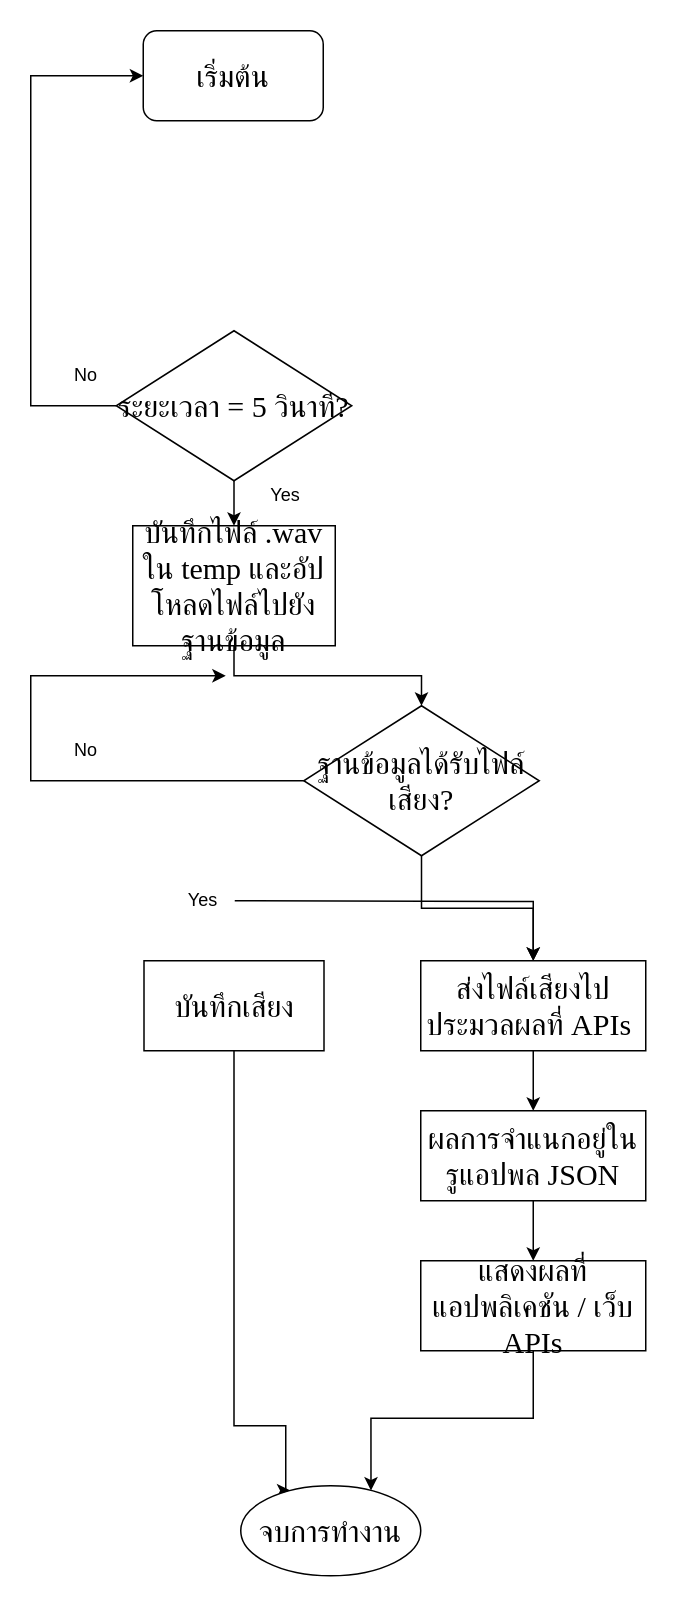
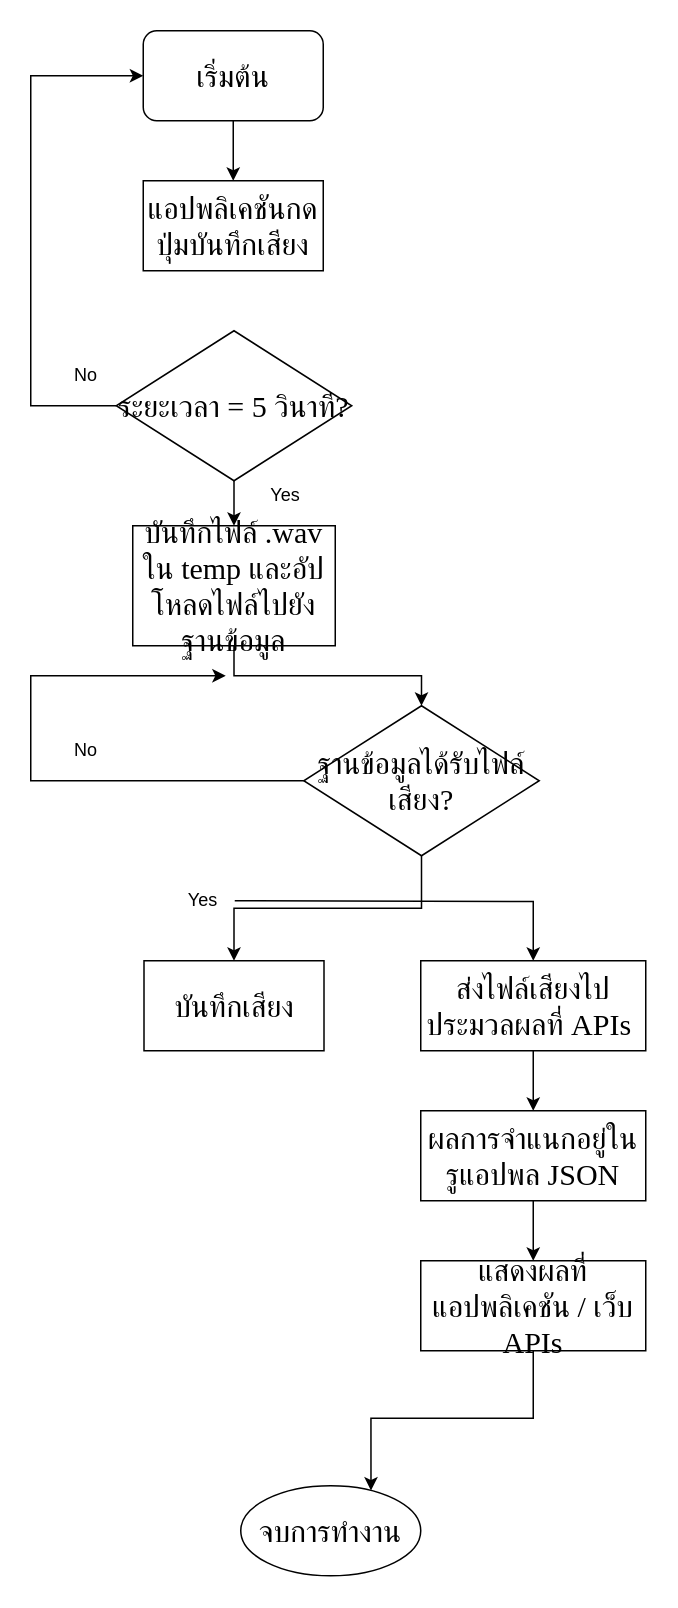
edge "เริ่มต้น" -> "แอปพลิเคชันกดปุ่มบันทึกเสียง": added
node "แอปพลิเคชันกดปุ่มบันทึกเสียง": added
edge "ฐานข้อมูลได้รับไฟล์เสียง?" -> "ส่งไฟล์เสียงไปประมวลผลที่ APIs": now "ฐานข้อมูลได้รับไฟล์เสียง?" -> "บันทึกเสียง"
edge "บันทึกเสียง" -> "จบการทำงาน": removed
